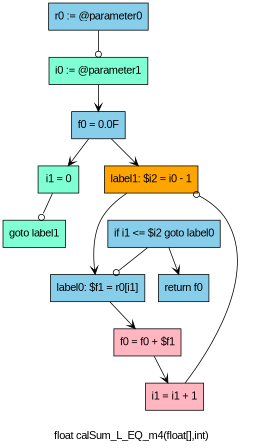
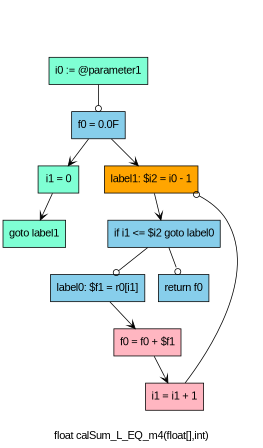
node "r0 := @parameter0": removed
edge "i0 := @parameter1" -> "f0 = 0.0F": arrowhead vee -> odot
edge "i1 = 0" -> "goto label1": arrowhead odot -> vee
edge "label1: $i2 = i0 - 1" -> "label0: $f1 = r0[i1]": now "label1: $i2 = i0 - 1" -> "if i1 <= $i2 goto label0"
edge "if i1 <= $i2 goto label0" -> "return f0": arrowhead vee -> odot
